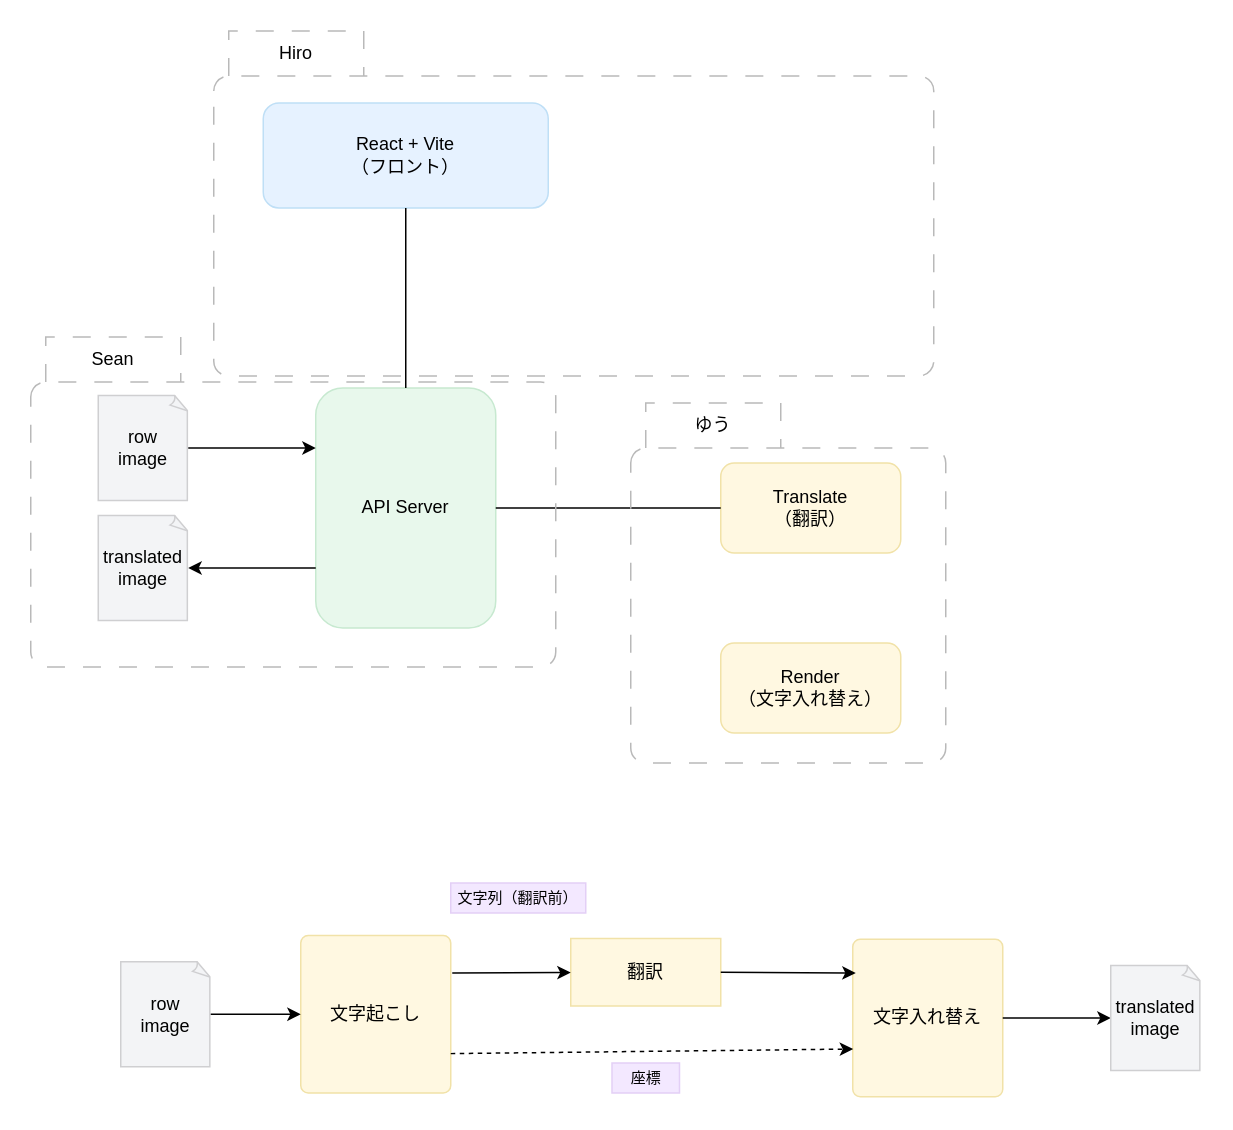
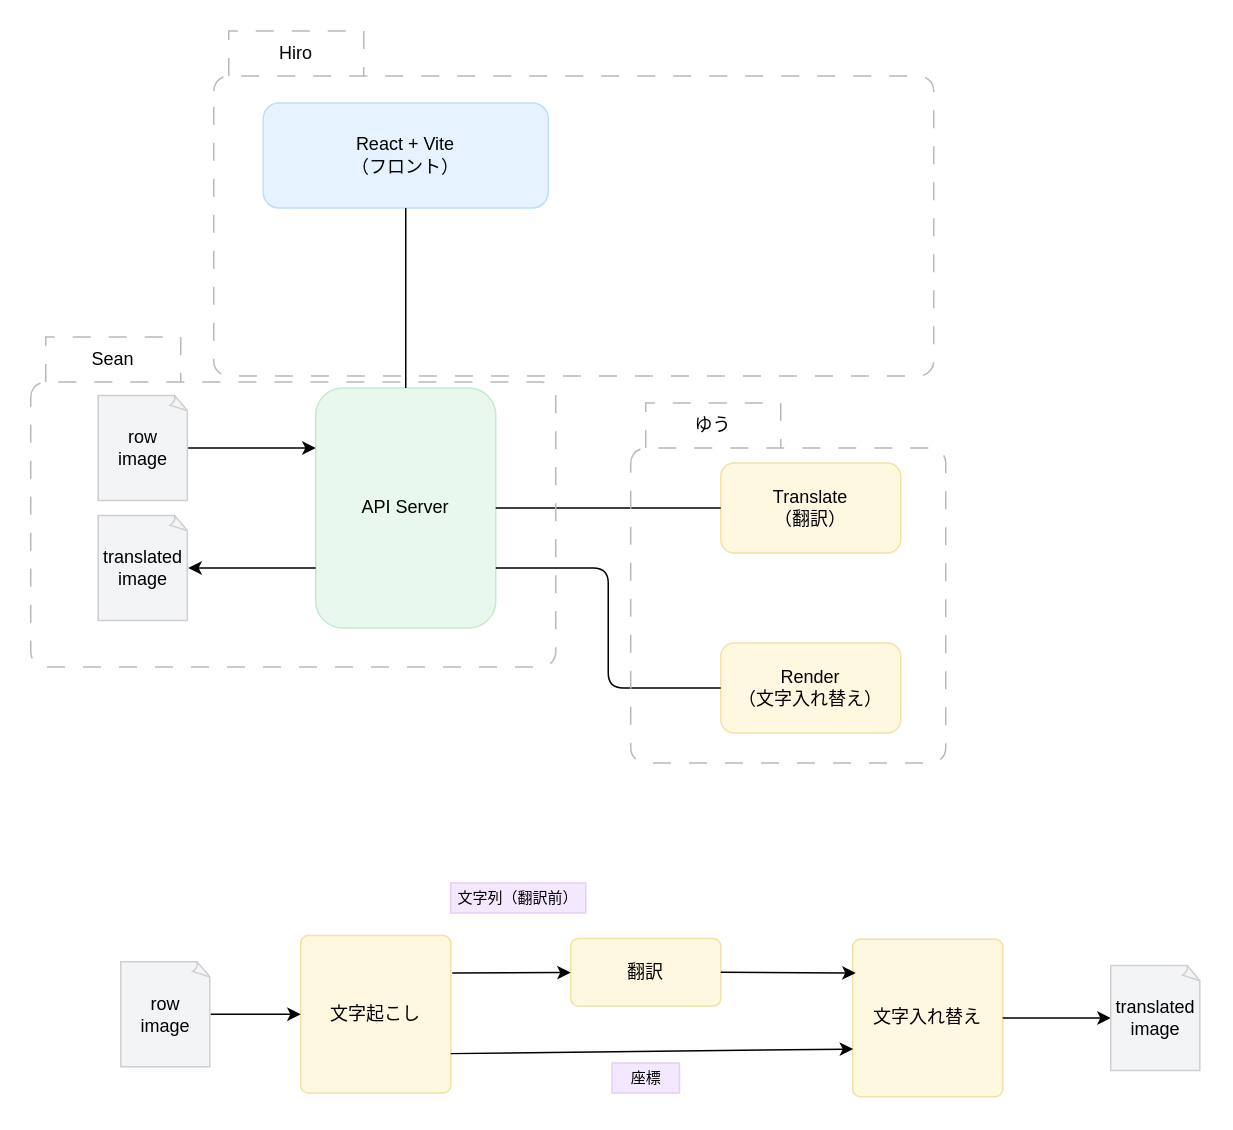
edge "API Server" -- "Render （文字入れ替え）": added
node "翻訳": shape rectangle -> rounded rectangle
edge "文字起こし" -> "文字入れ替え": style dashed -> solid
